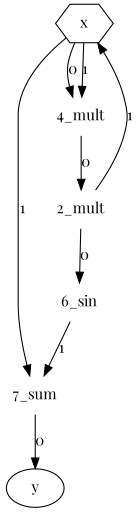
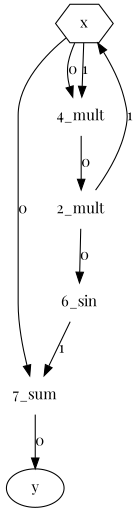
edge "x" -> "7_sum": label "1" -> "0"
